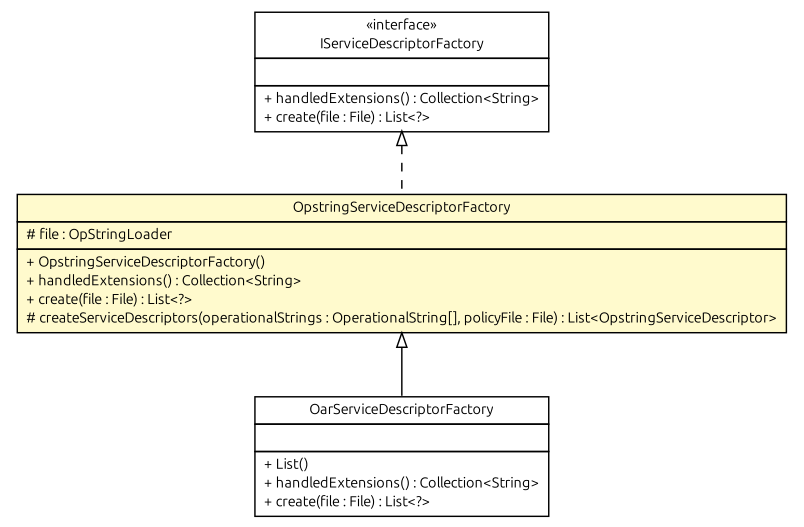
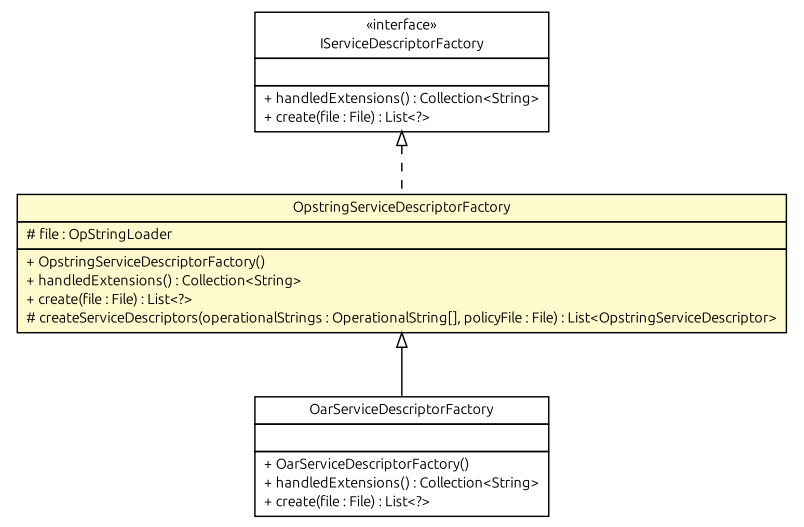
node "OarServiceDescriptorFactory": text "+ List()" -> "+ OarServiceDescriptorFactory()"
